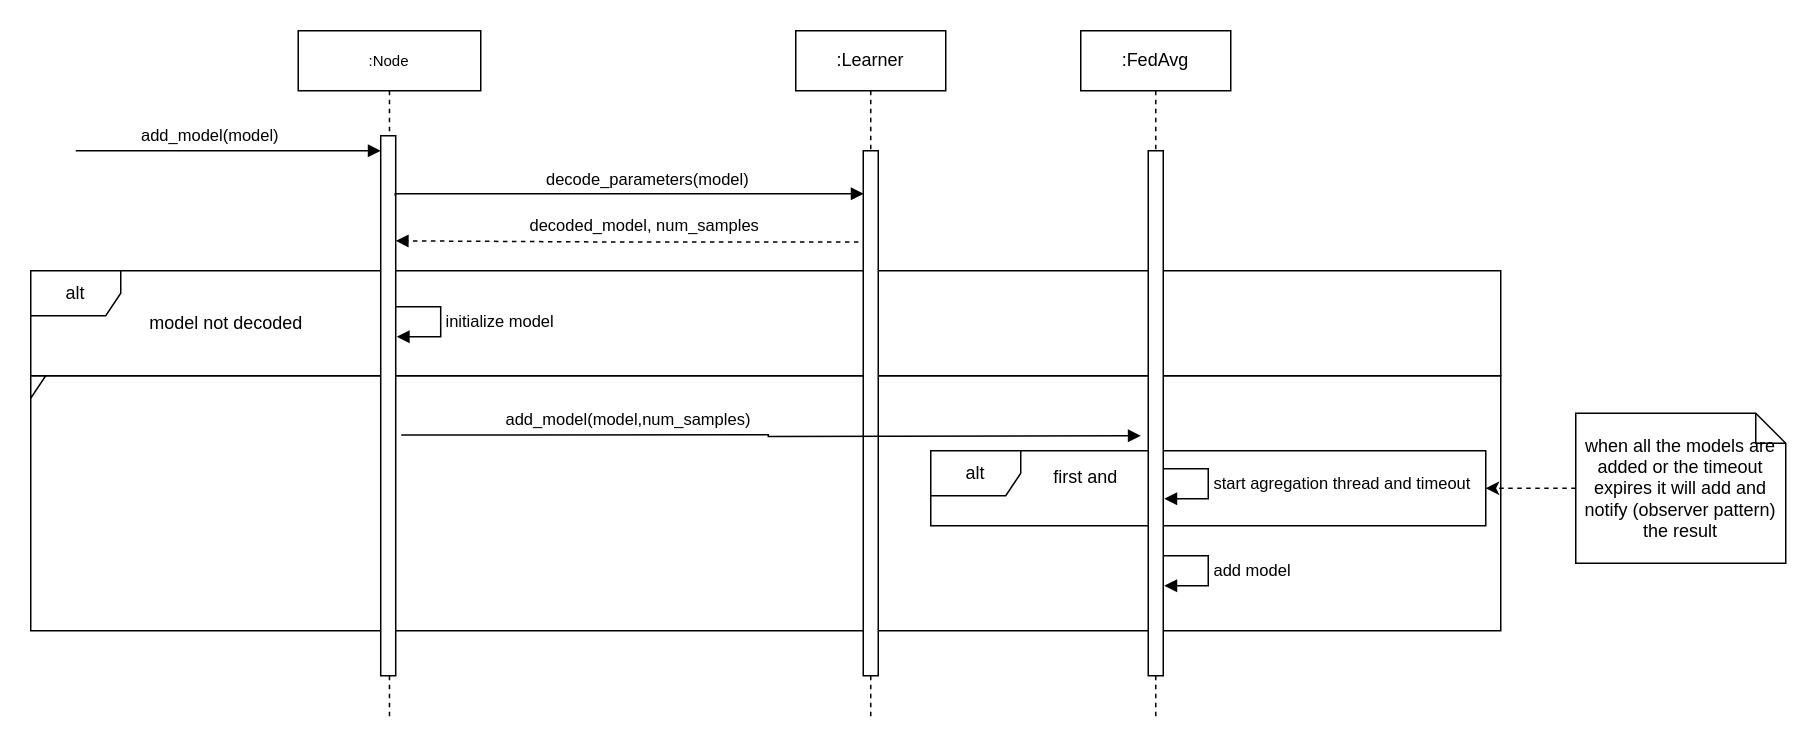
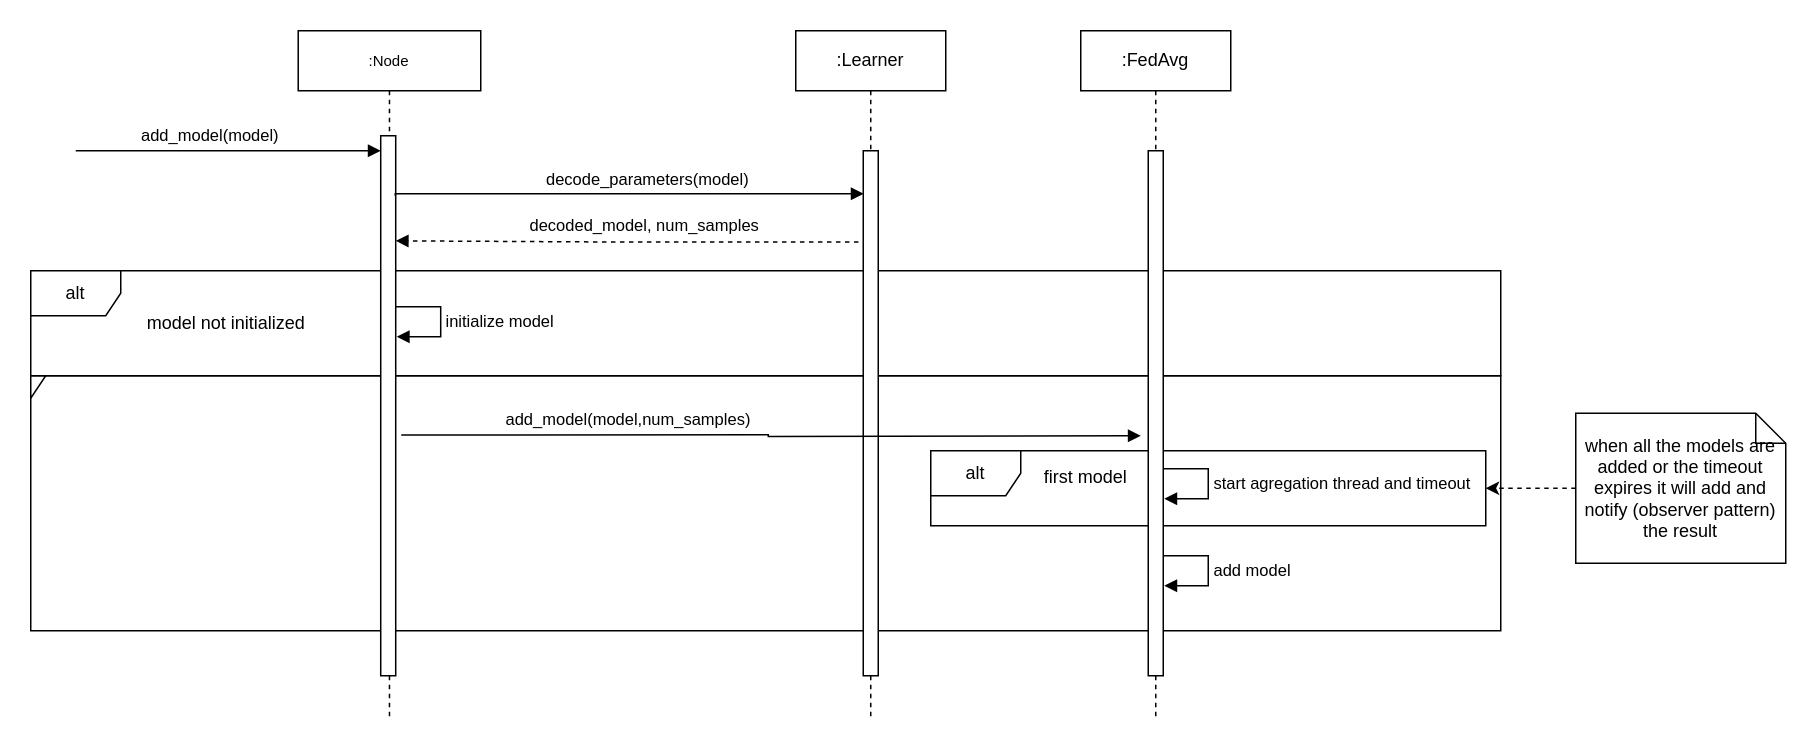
node "model not decoded": label "model not decoded" -> "model not initialized"
node "first and": label "first and" -> "first model"
